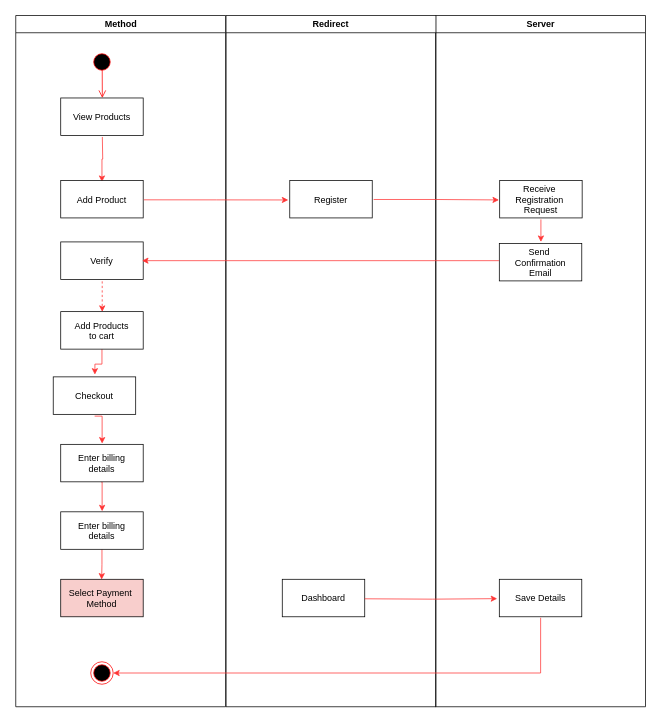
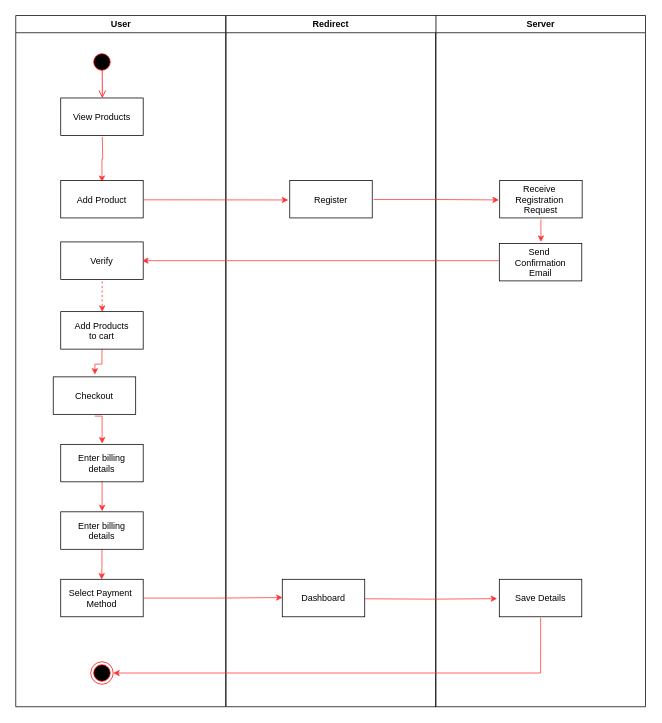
node "Method": label "Method" -> "User"
node "Select Payment Method": fillcolor #f8cecc -> #ffffff
edge "Select Payment Method" -> "Dashboard": added
